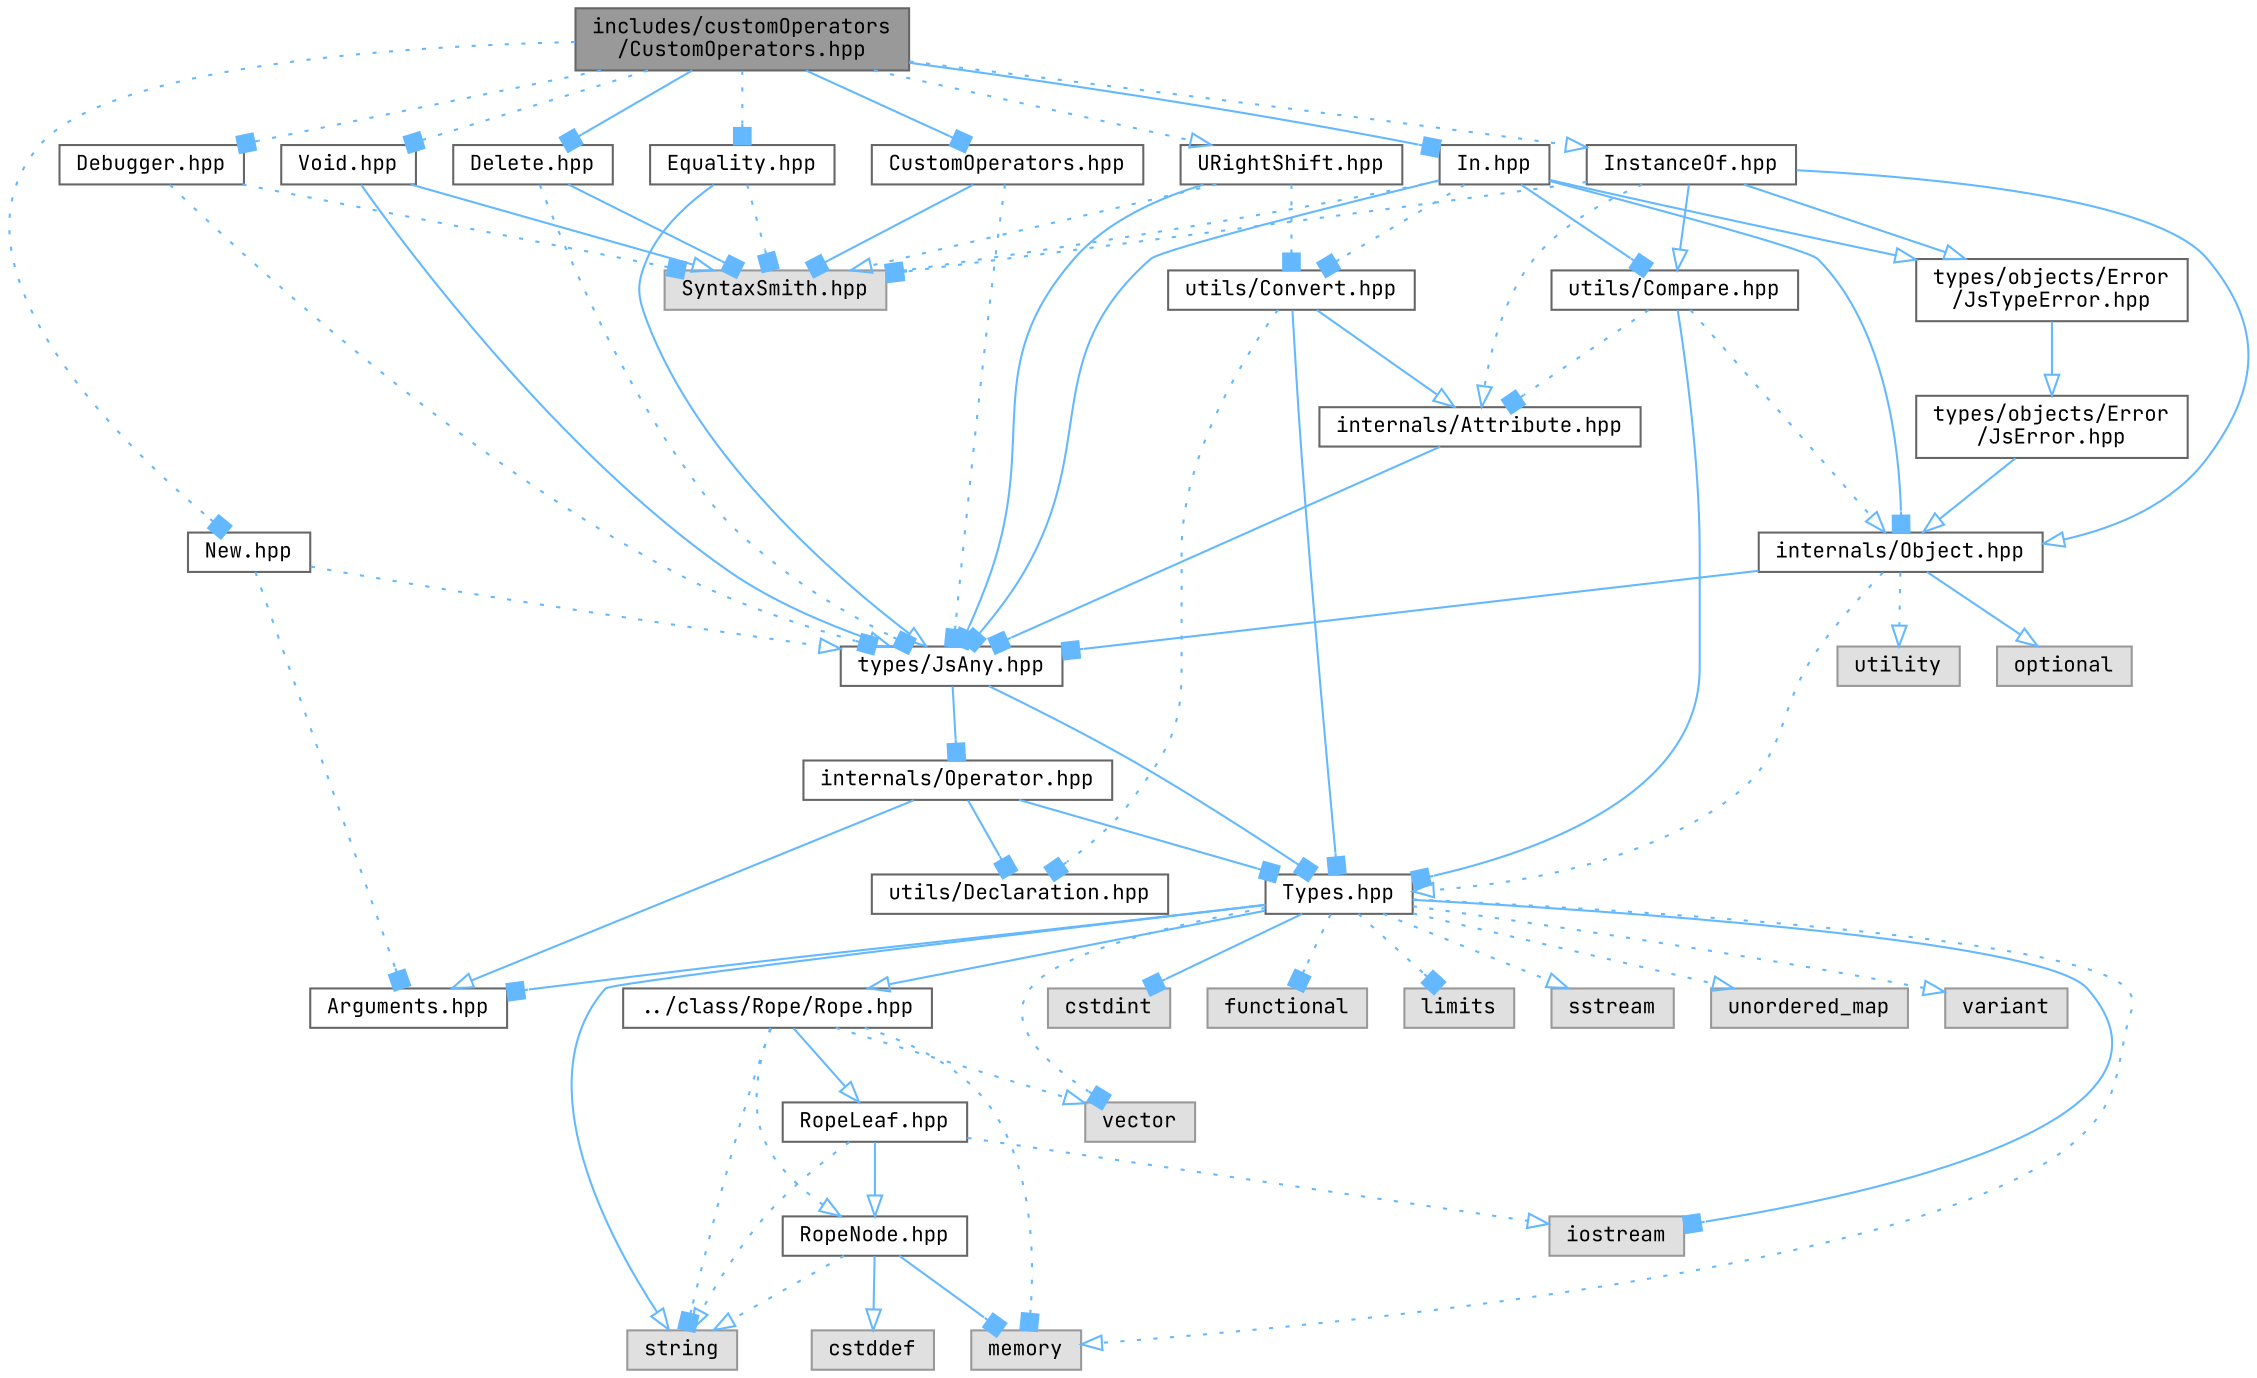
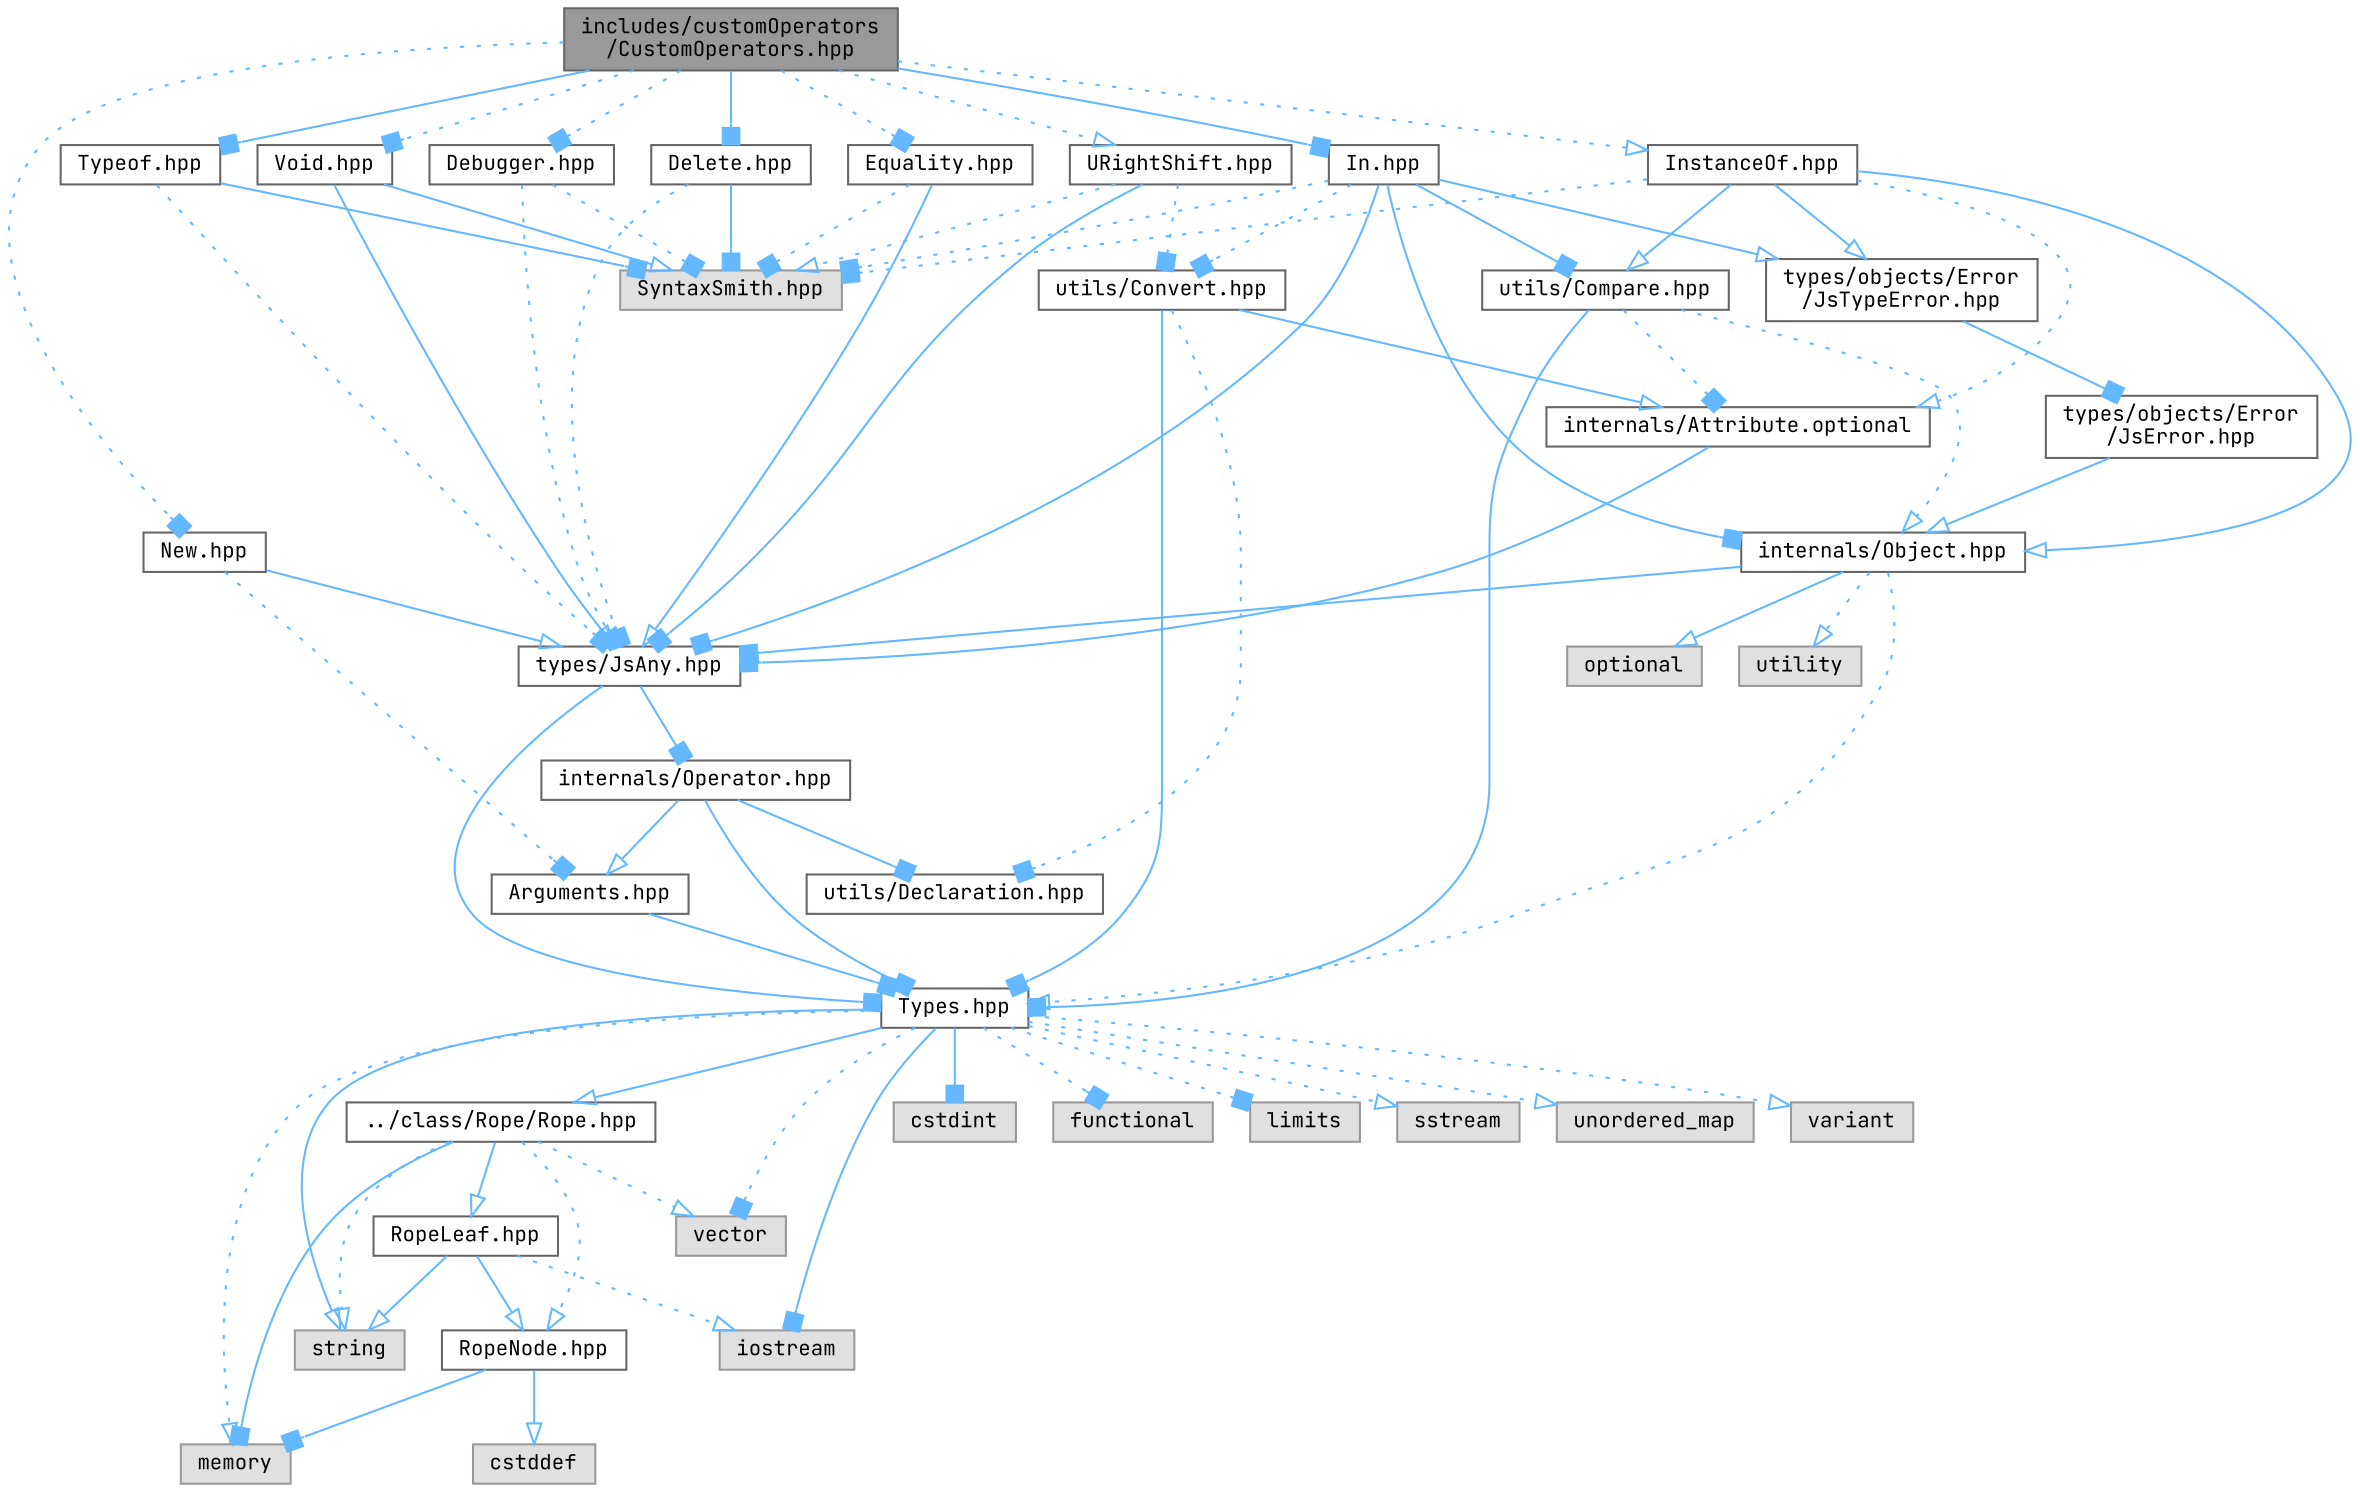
node "CustomOperators.hpp": label "CustomOperators.hpp" -> "Typeof.hpp"
edge "types/objects/Error /JsTypeError.hpp" -> "types/objects/Error /JsError.hpp": arrowhead onormal -> box
node "internals/Attribute.hpp": label "internals/Attribute.hpp" -> "internals/Attribute.optional"
edge "New.hpp" -> "types/JsAny.hpp": style dotted -> solid
edge "Types.hpp" -> "Arguments.hpp": reversed
edge "../class/Rope/Rope.hpp" -> "memory": style dotted -> solid
edge "../class/Rope/Rope.hpp" -> "string": arrowhead box -> onormal
edge "RopeLeaf.hpp" -> "string": style dotted -> solid
edge "RopeNode.hpp" -> "string": removed
